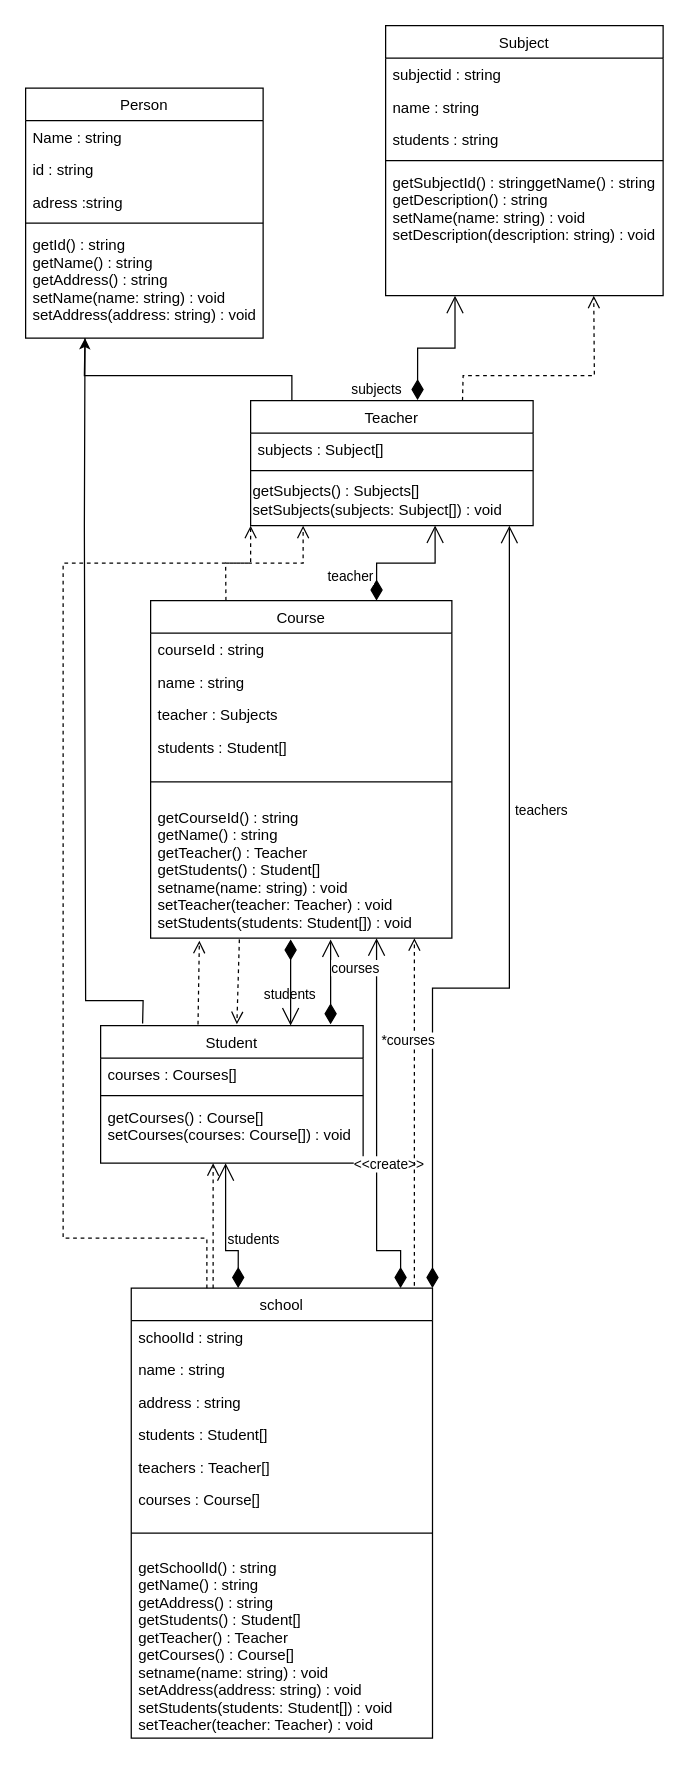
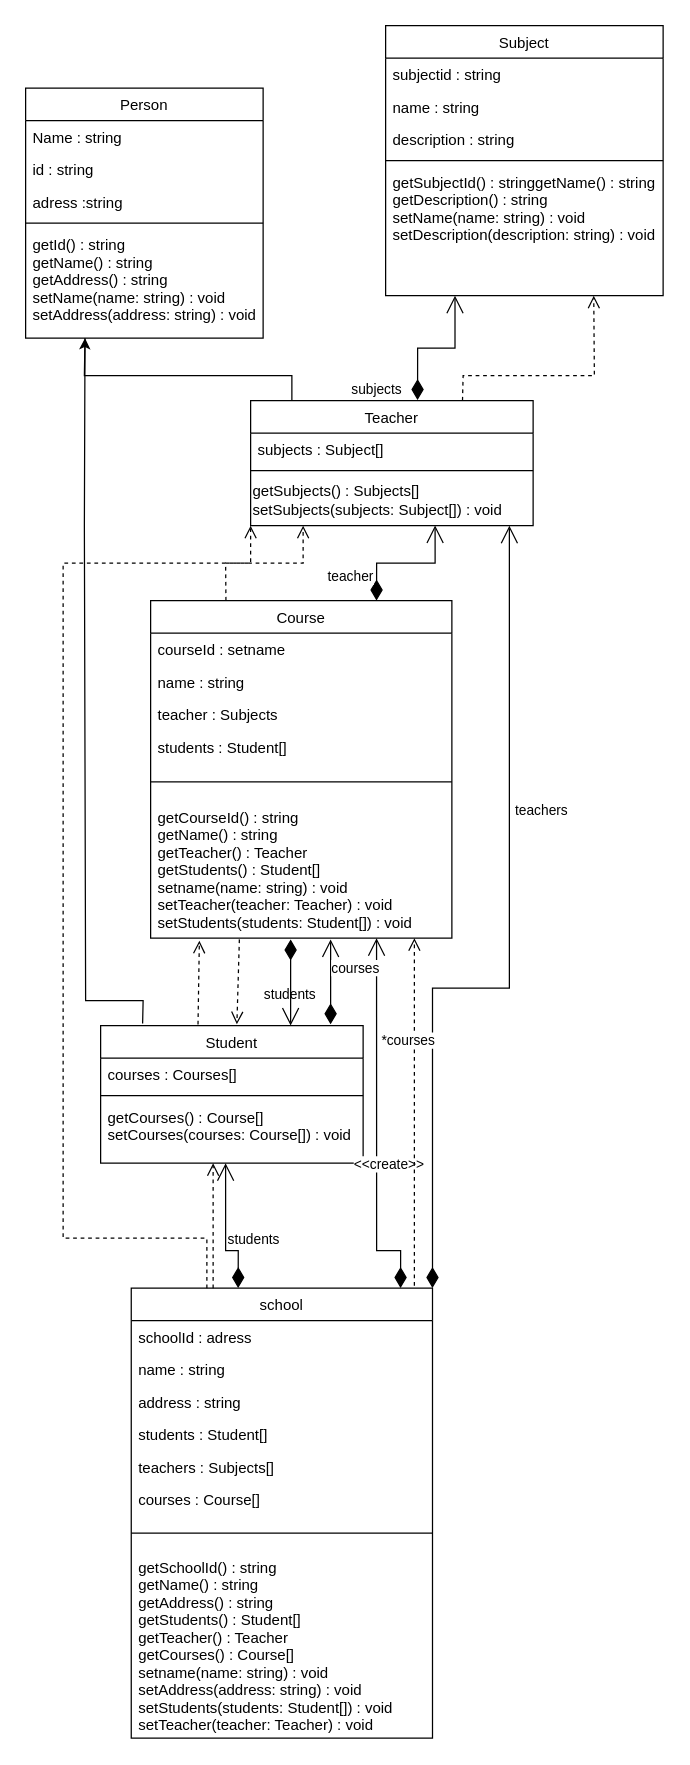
node "students : string": label "students : string" -> "description : string"
node "courseId : string": label "courseId : string" -> "courseId : setname"
node "schoolId : string": label "schoolId : string" -> "schoolId : adress"
node "teachers : Teacher[]": label "teachers : Teacher[]" -> "teachers : Subjects[]"
